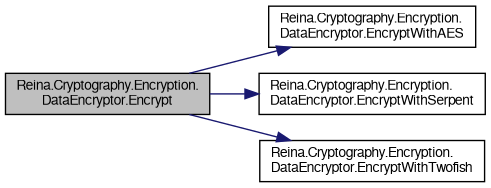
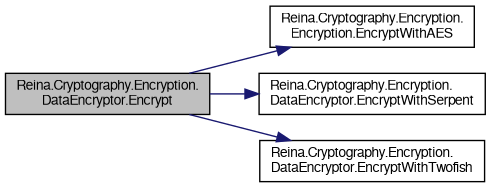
node "Reina.Cryptography.Encryption. DataEncryptor.EncryptWithAES": label "Reina.Cryptography.Encryption. DataEncryptor.EncryptWithAES" -> "Reina.Cryptography.Encryption. Encryption.EncryptWithAES"
